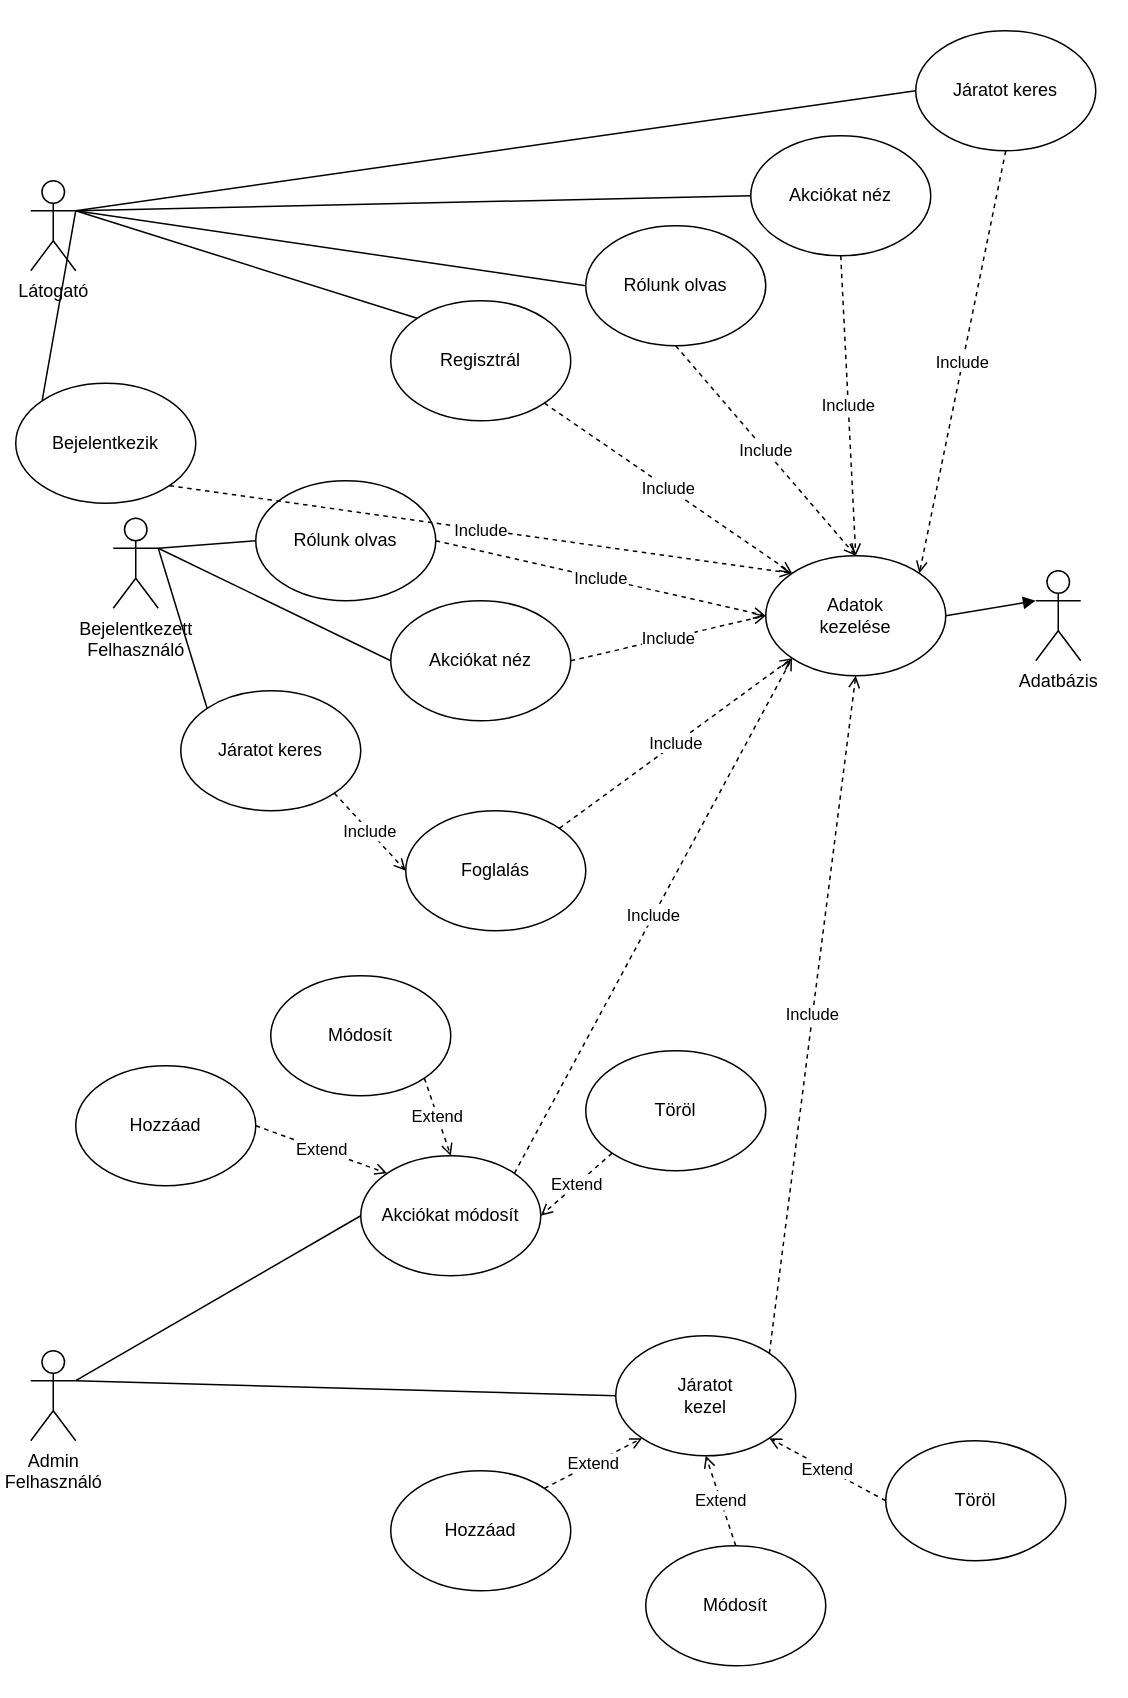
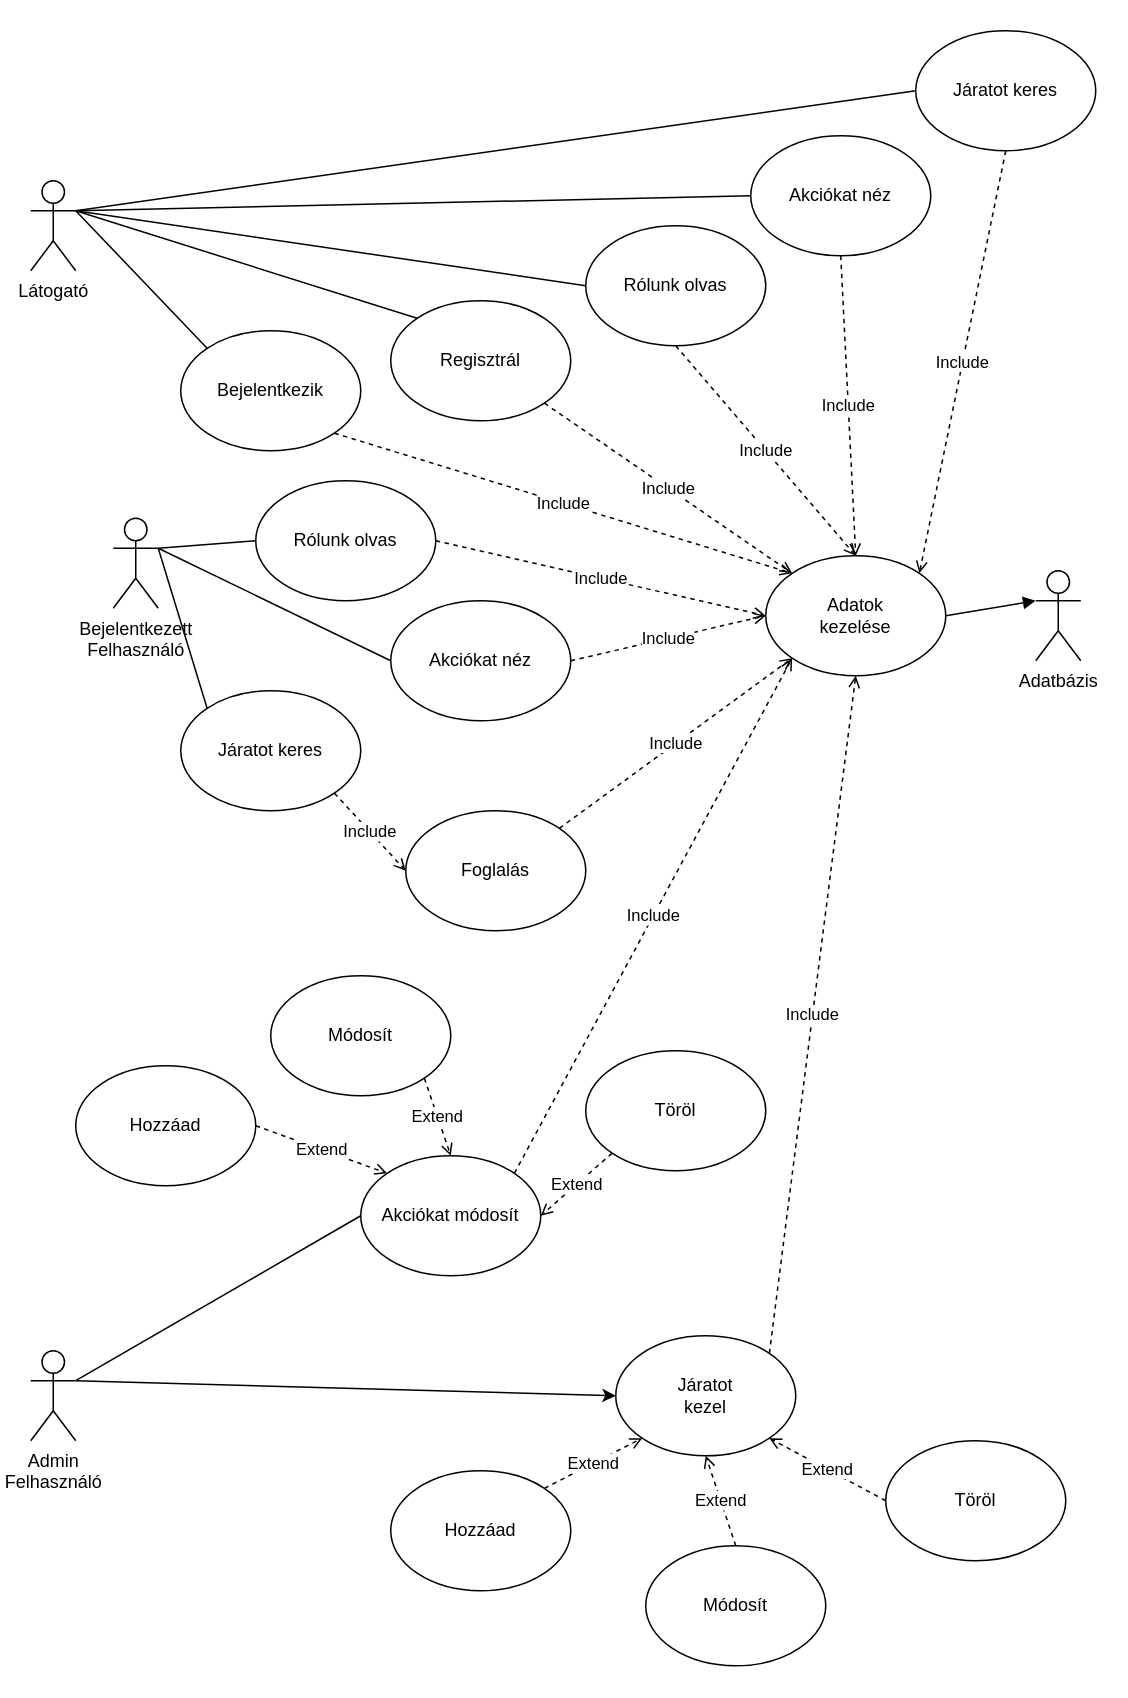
node "Bejelentkezik": moved (106, 443) -> (271, 391)
edge "Admin Felhasználó" -- "Járatot kezel": arrowhead none -> classic
